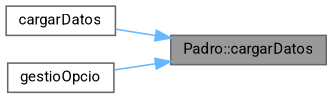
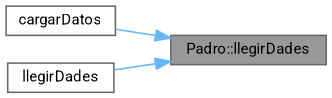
node "Padro::cargarDatos": label "Padro::cargarDatos" -> "Padro::llegirDades"
node "gestioOpcio": label "gestioOpcio" -> "llegirDades"
